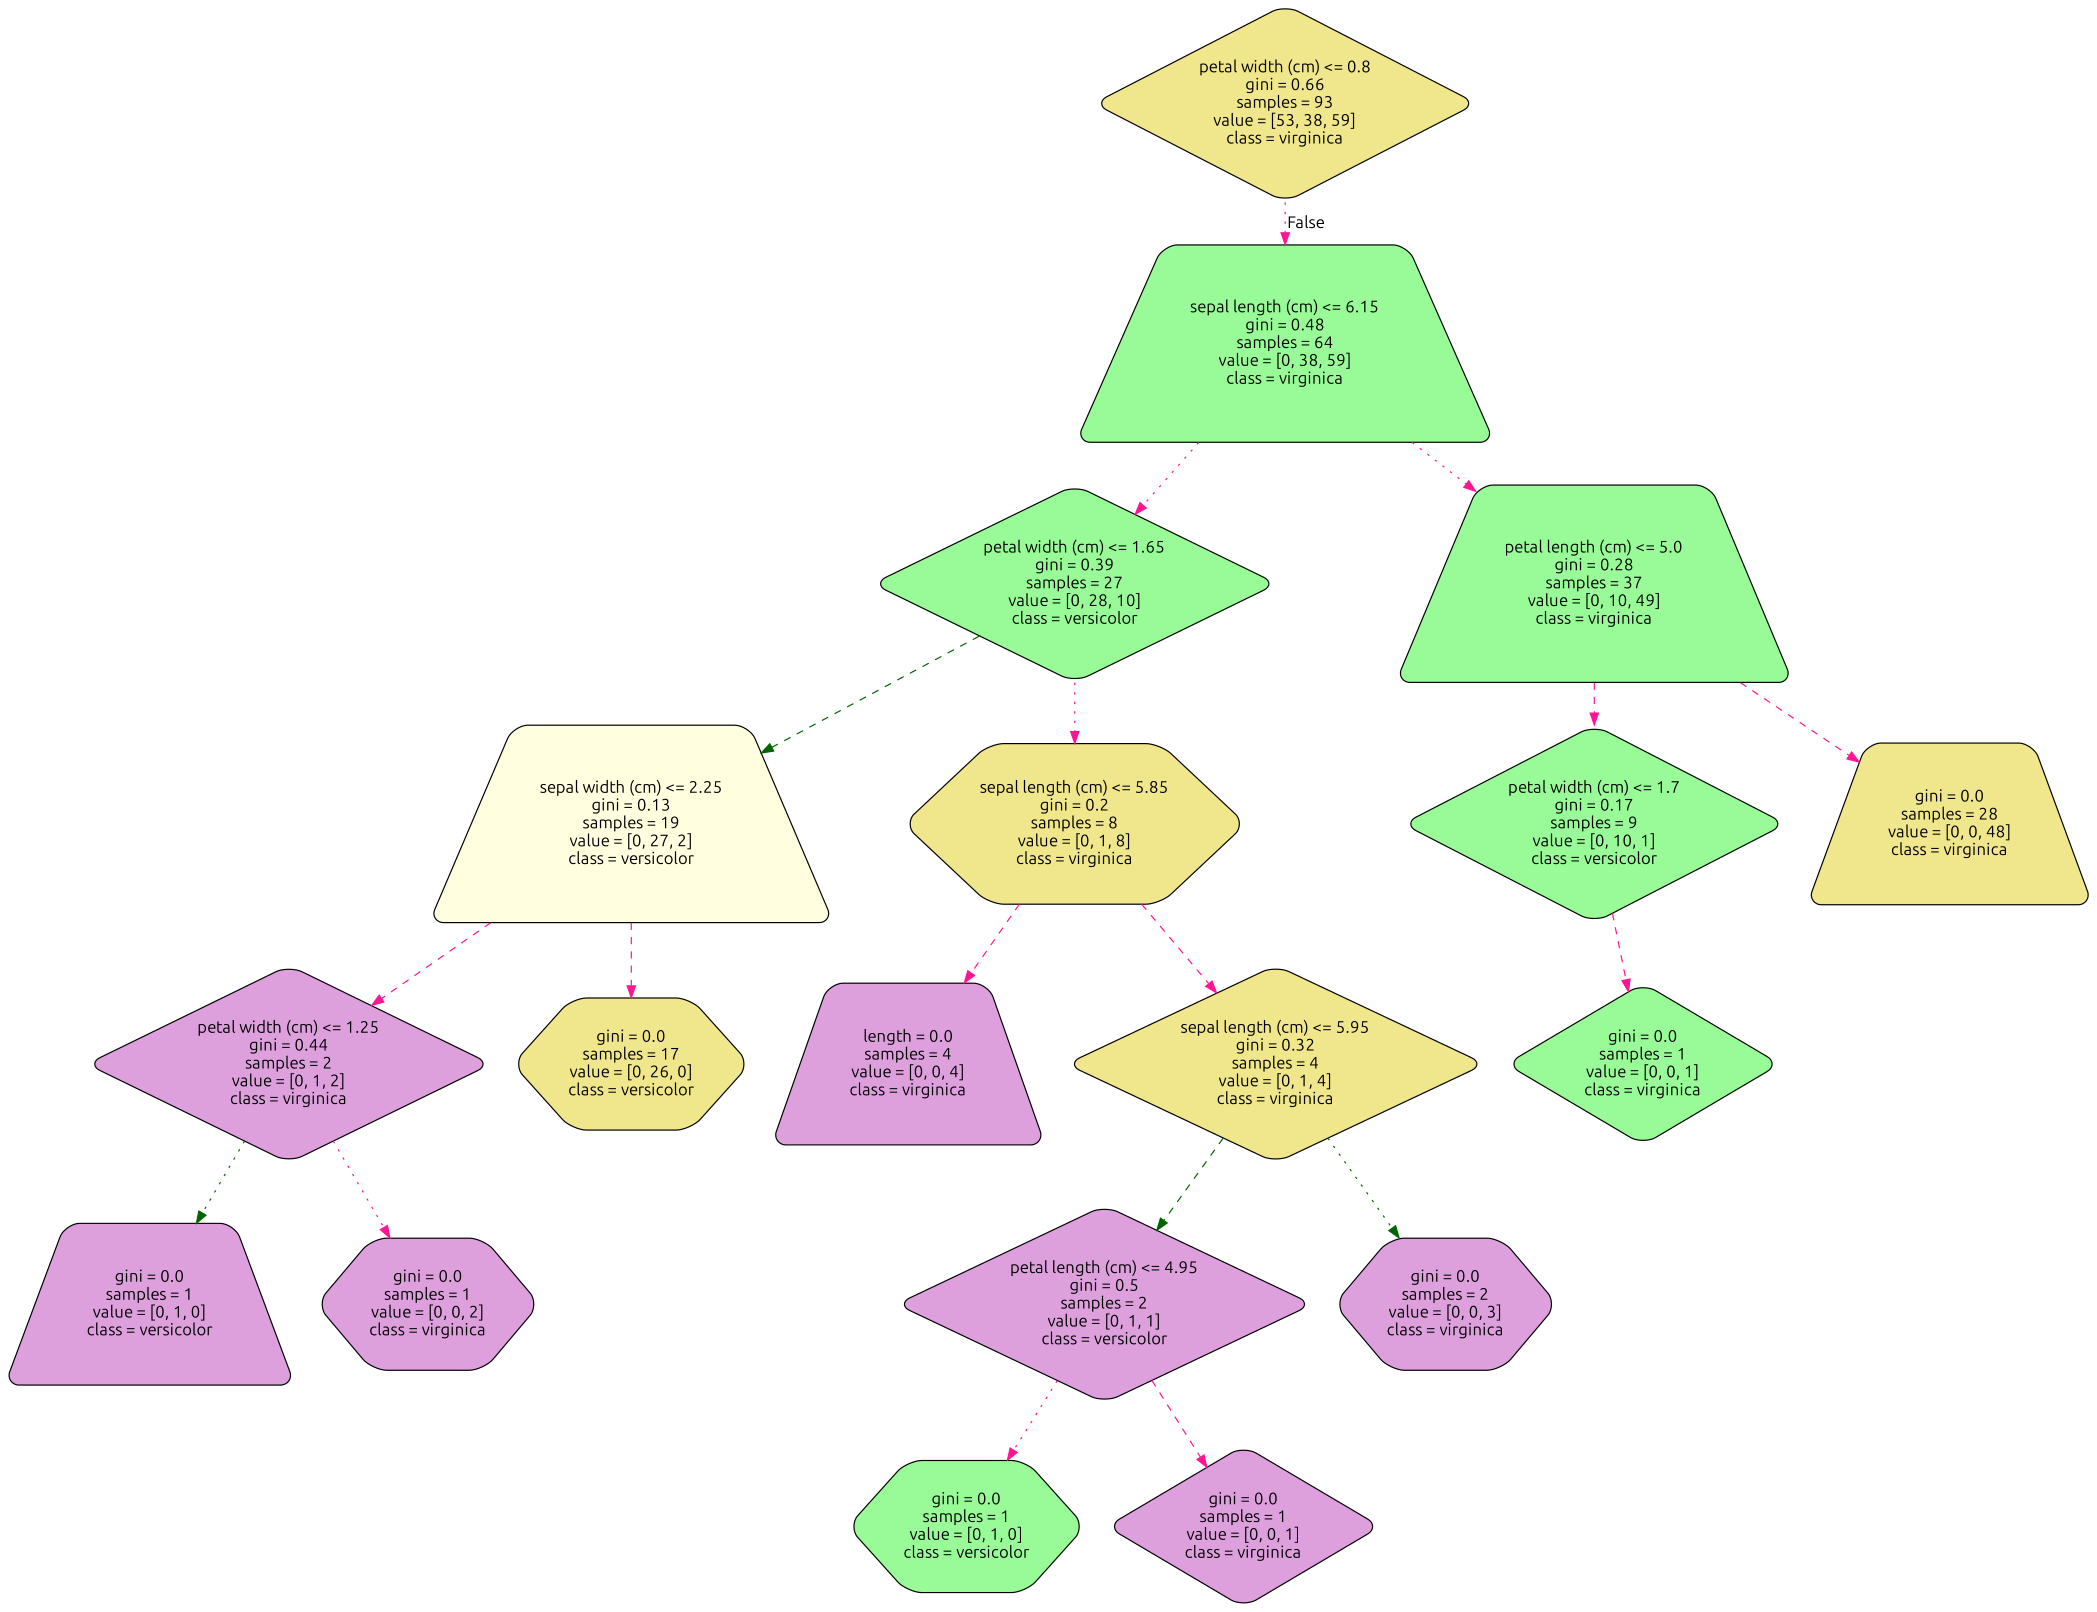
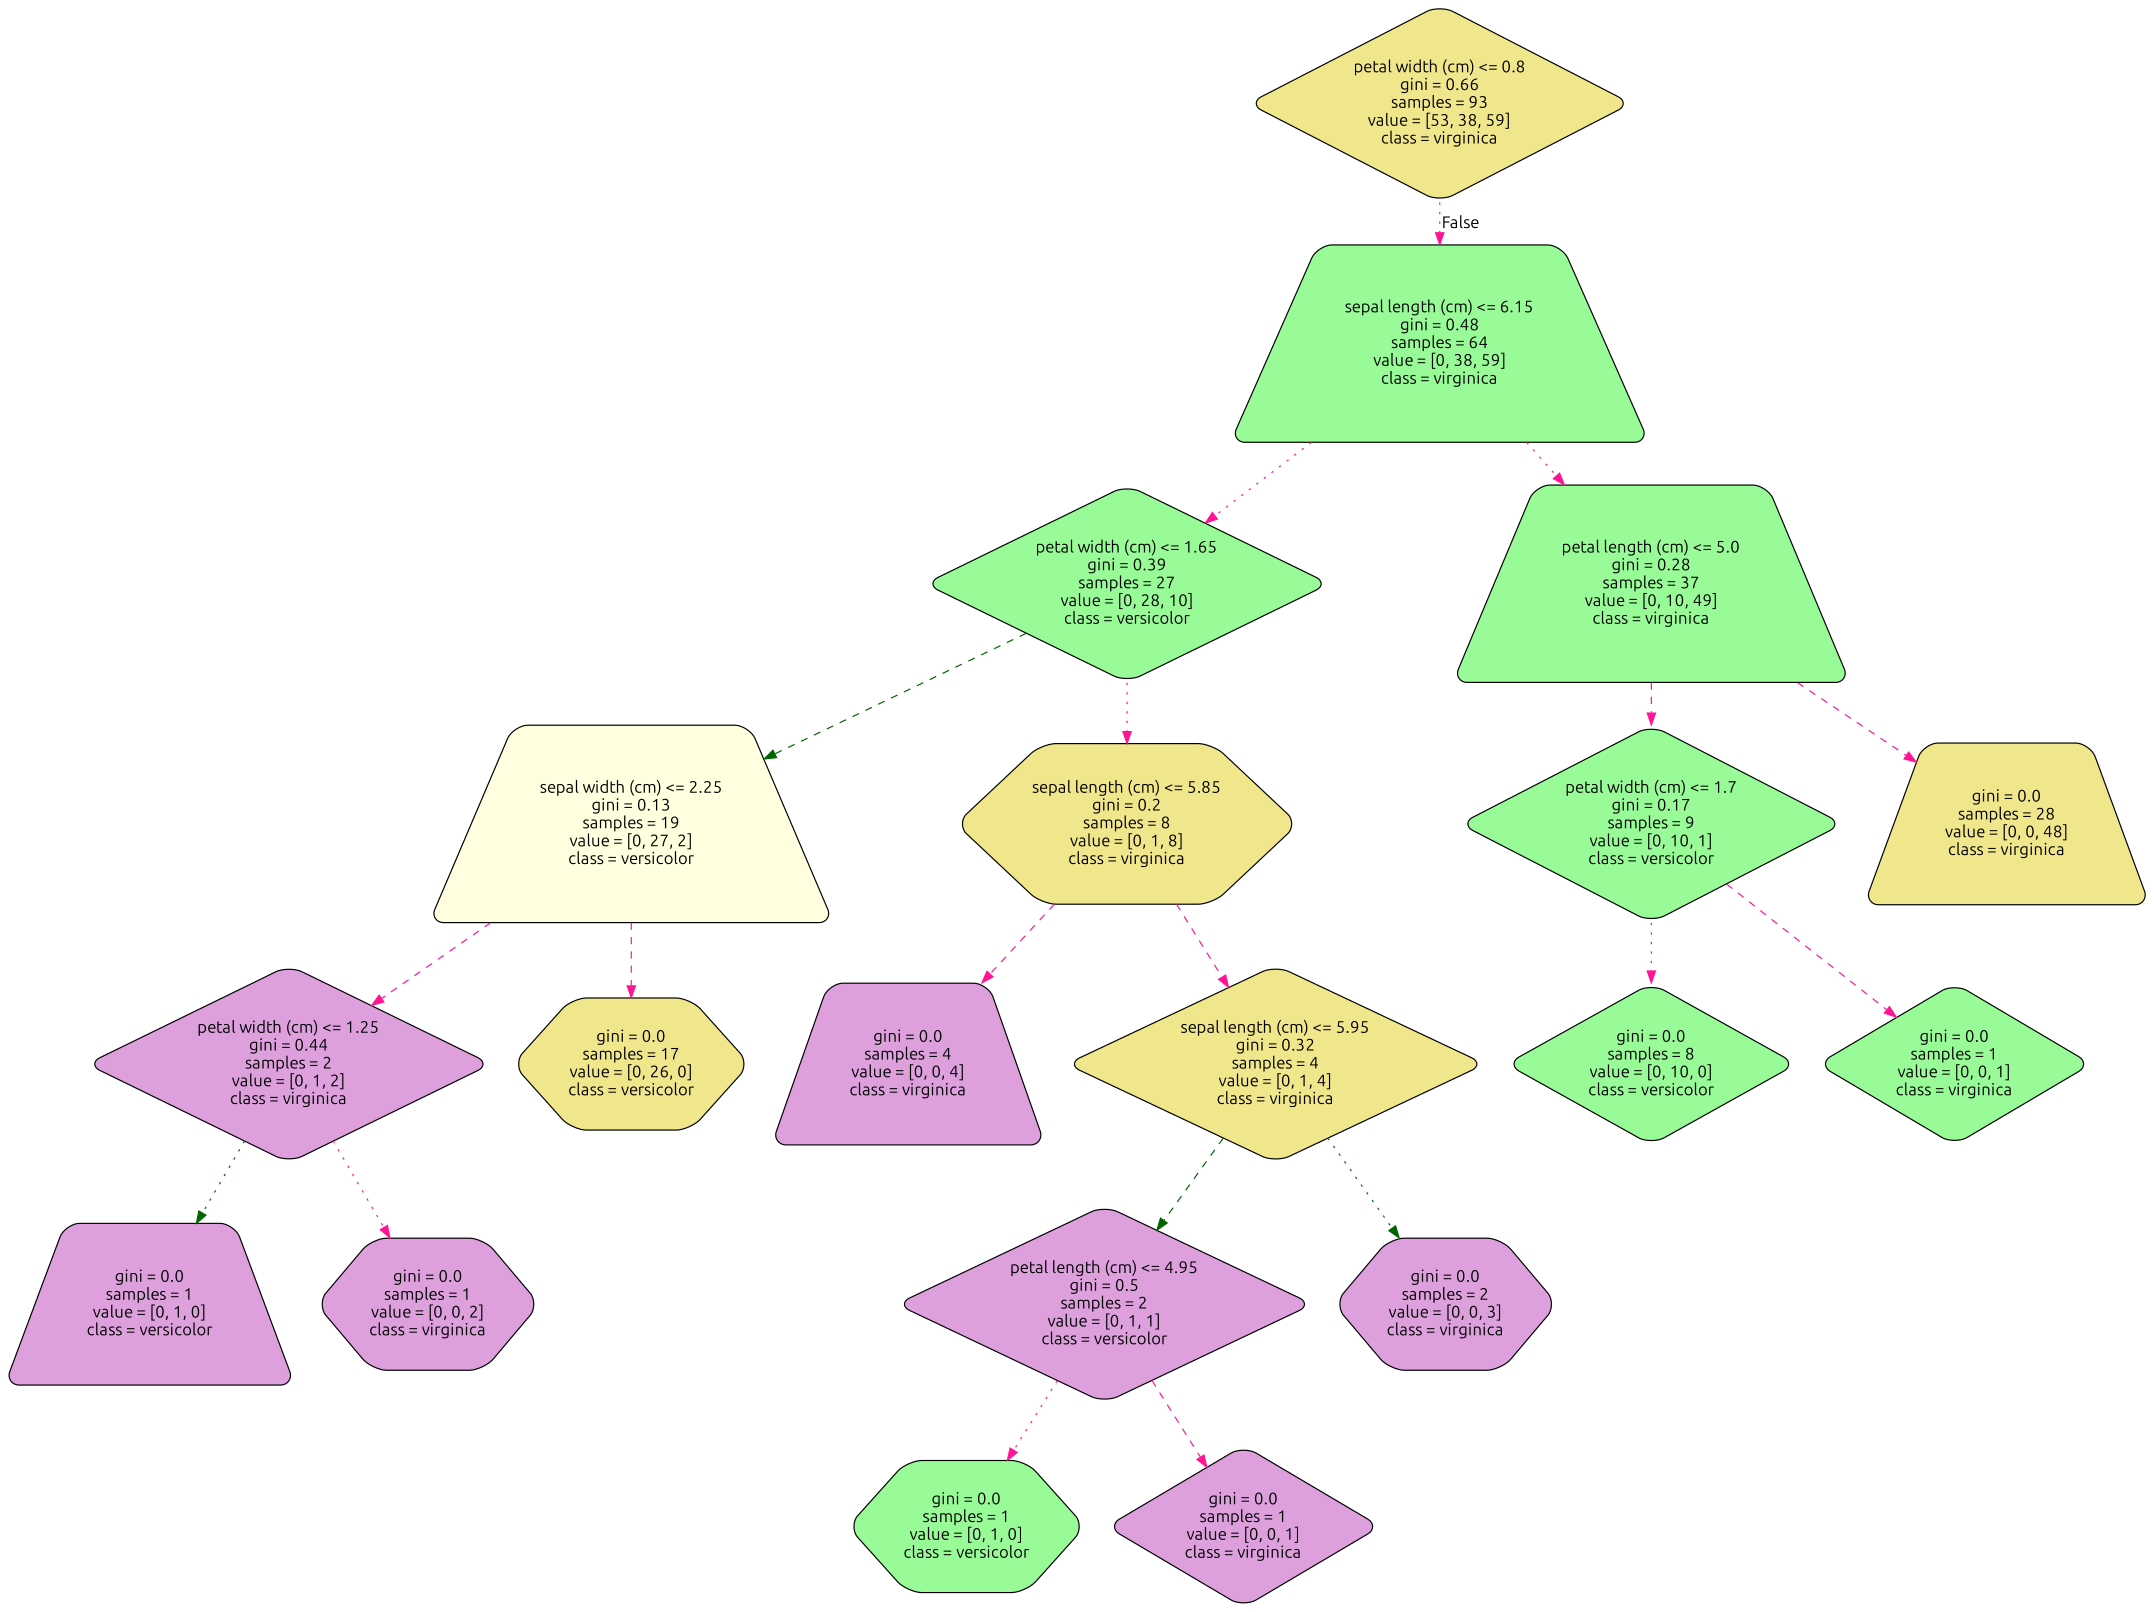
node "length = 0.0 samples = 4 value = [0, 0, 4] class = virginica": label "length = 0.0 samples = 4 value = [0, 0, 4] class = virginica" -> "gini = 0.0 samples = 4 value = [0, 0, 4] class = virginica"
node "gini = 0.0 samples = 8 value = [0, 10, 0] class = versicolor": added
